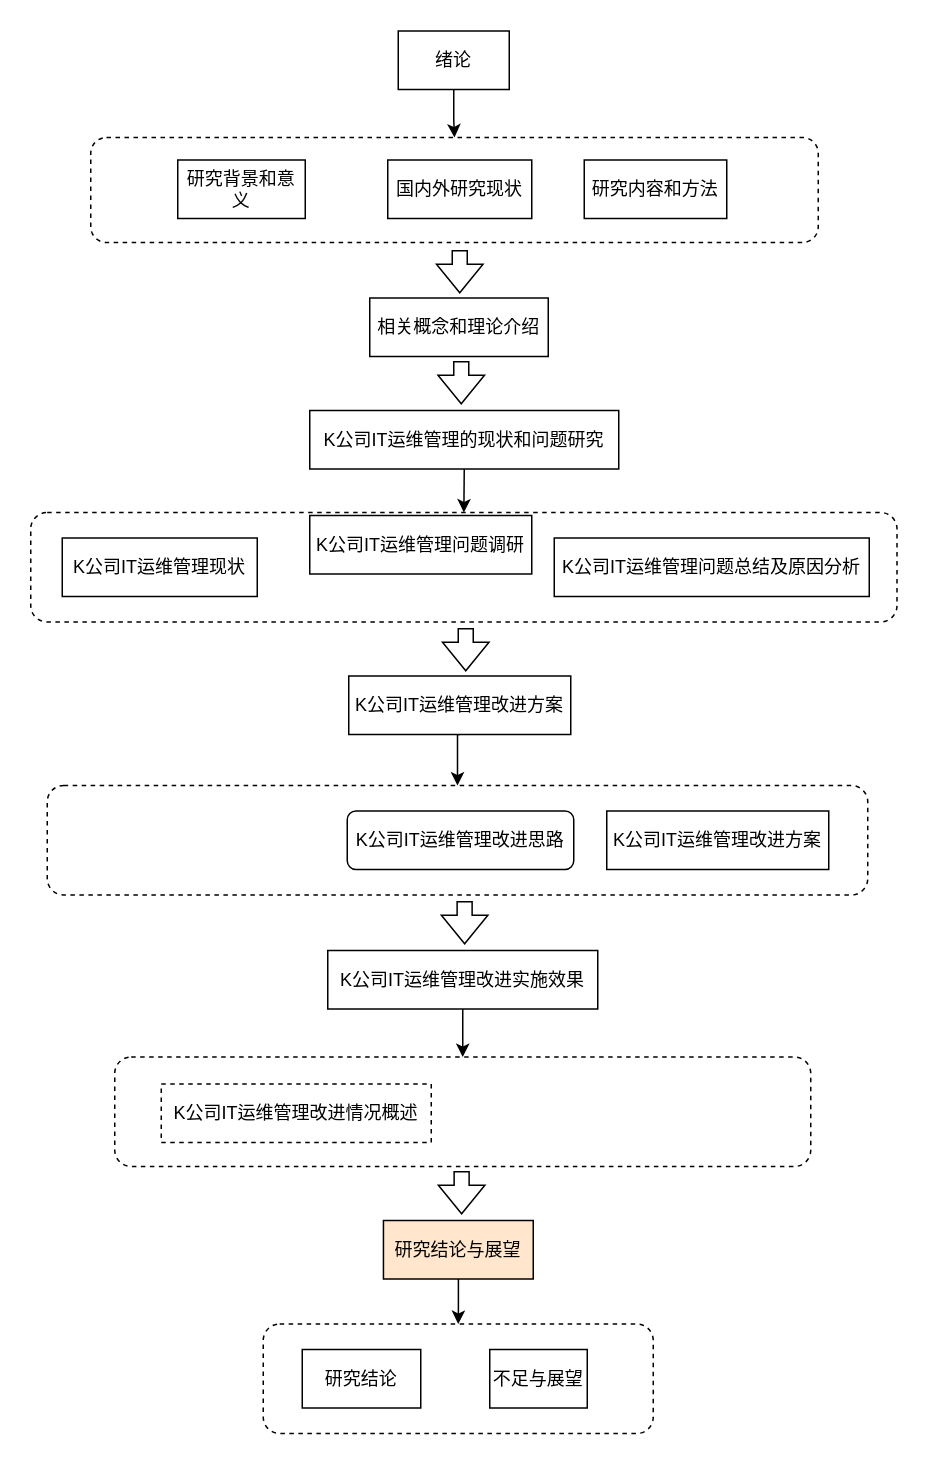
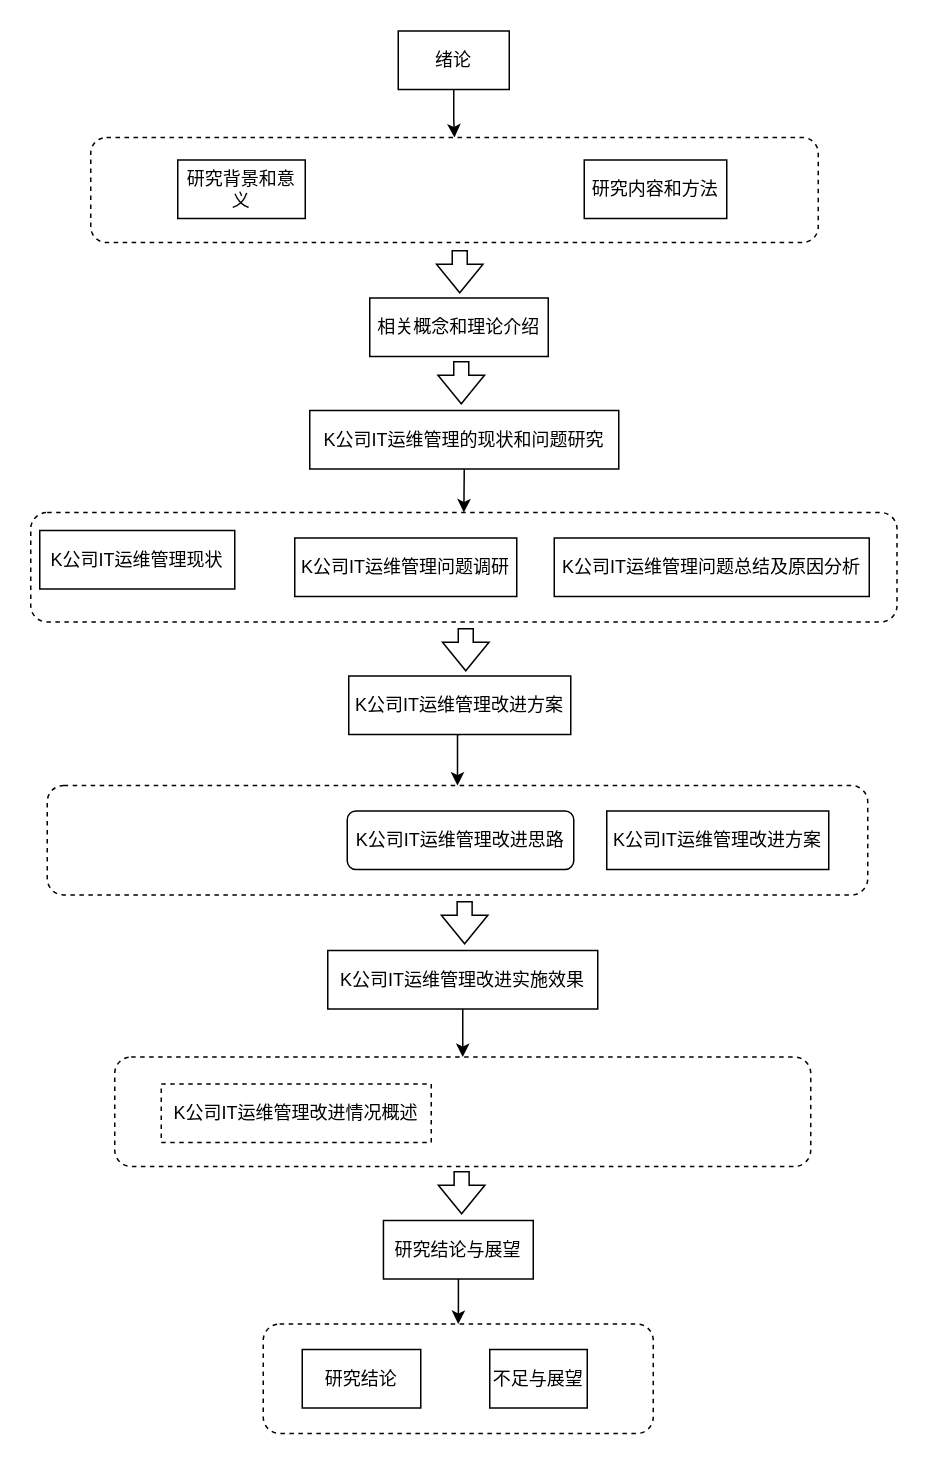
node "国内外研究现状": removed
node "K公司IT运维管理问题调研": moved (421, 545) -> (406, 567)
node "K公司IT运维管理现状": moved (160, 567) -> (137, 560)
node "研究结论与展望": fillcolor #ffe6cc -> #ffffff
